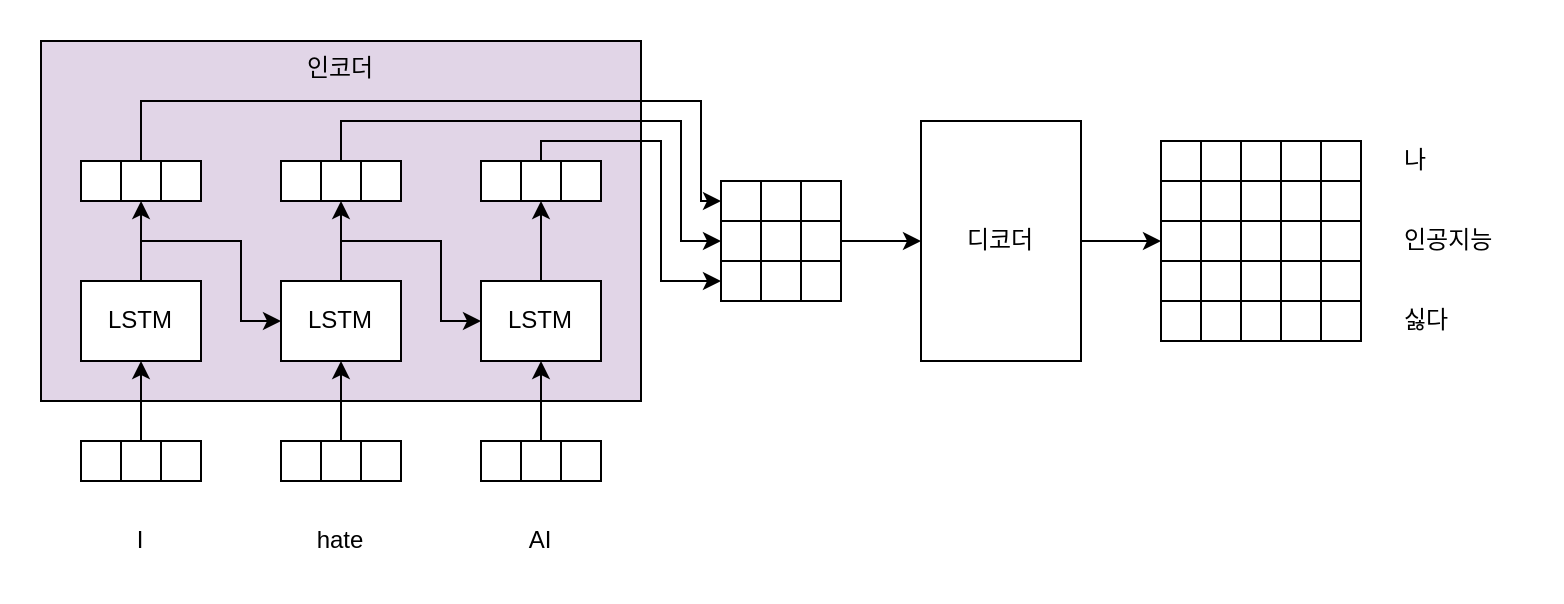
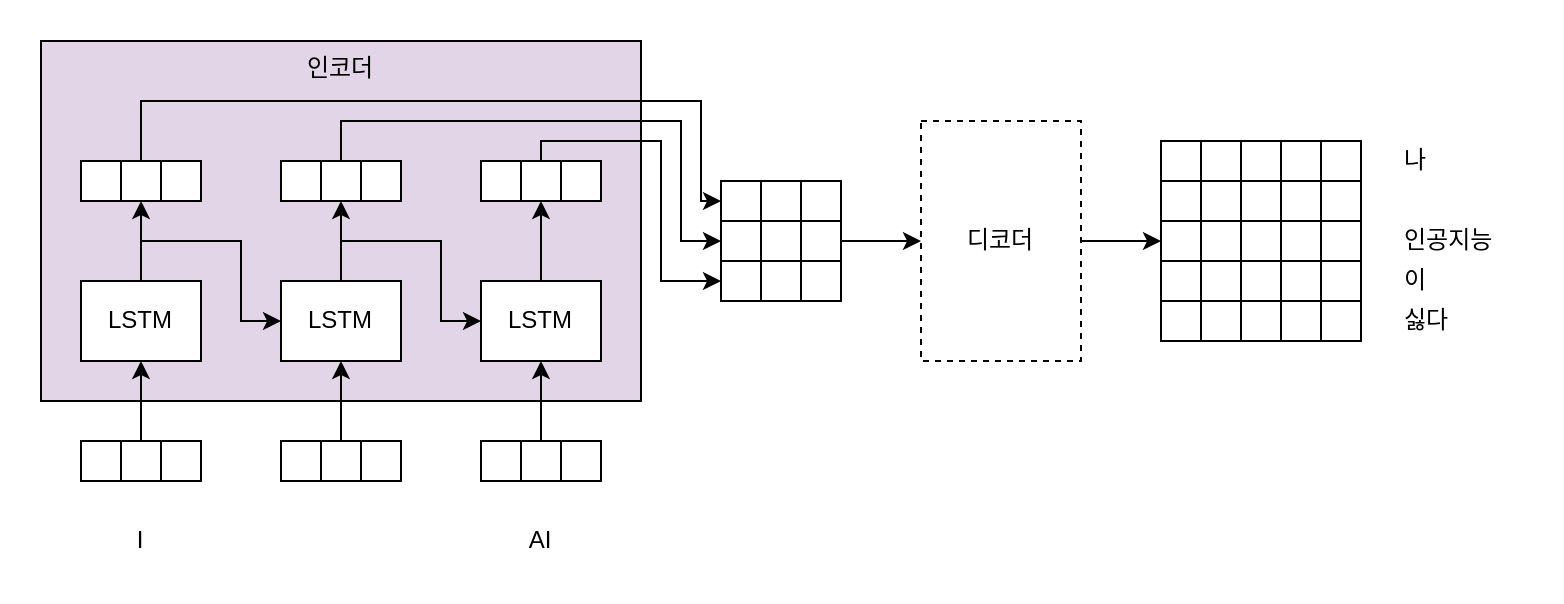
node "디코더": style solid -> dashed
node "이": added
node "hate": removed
